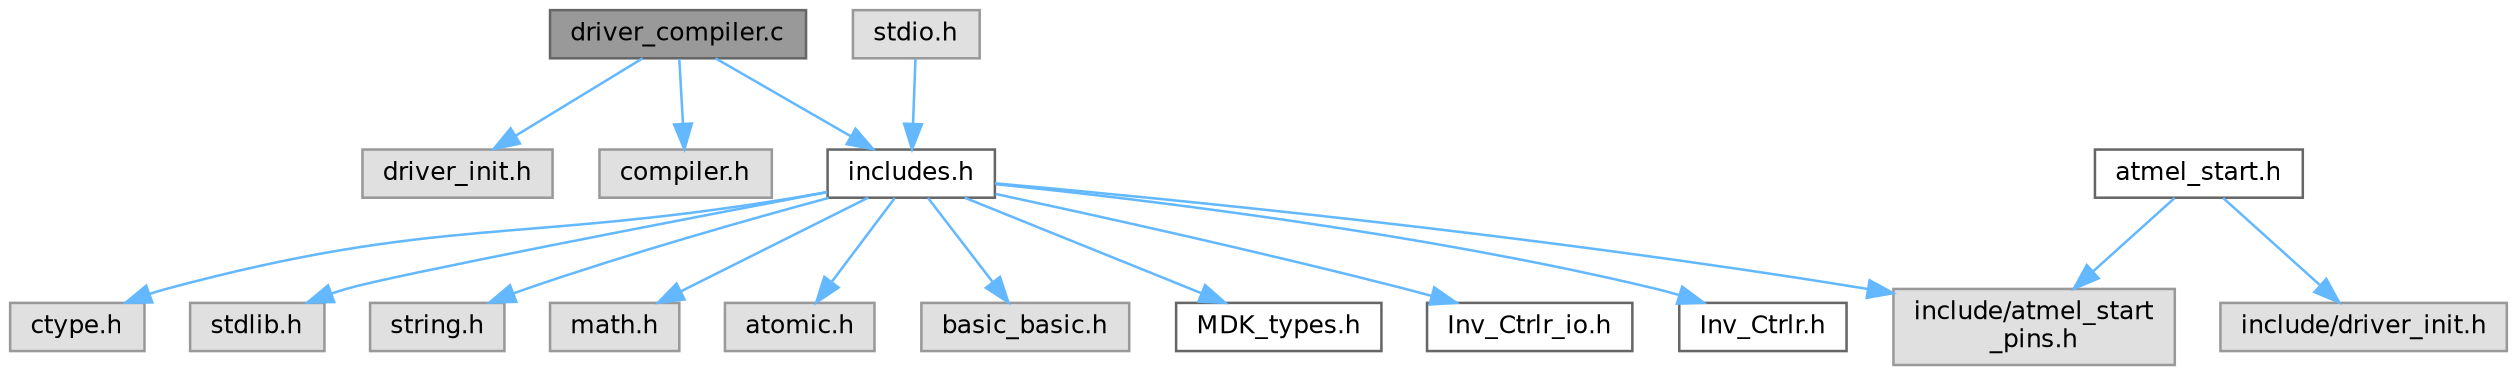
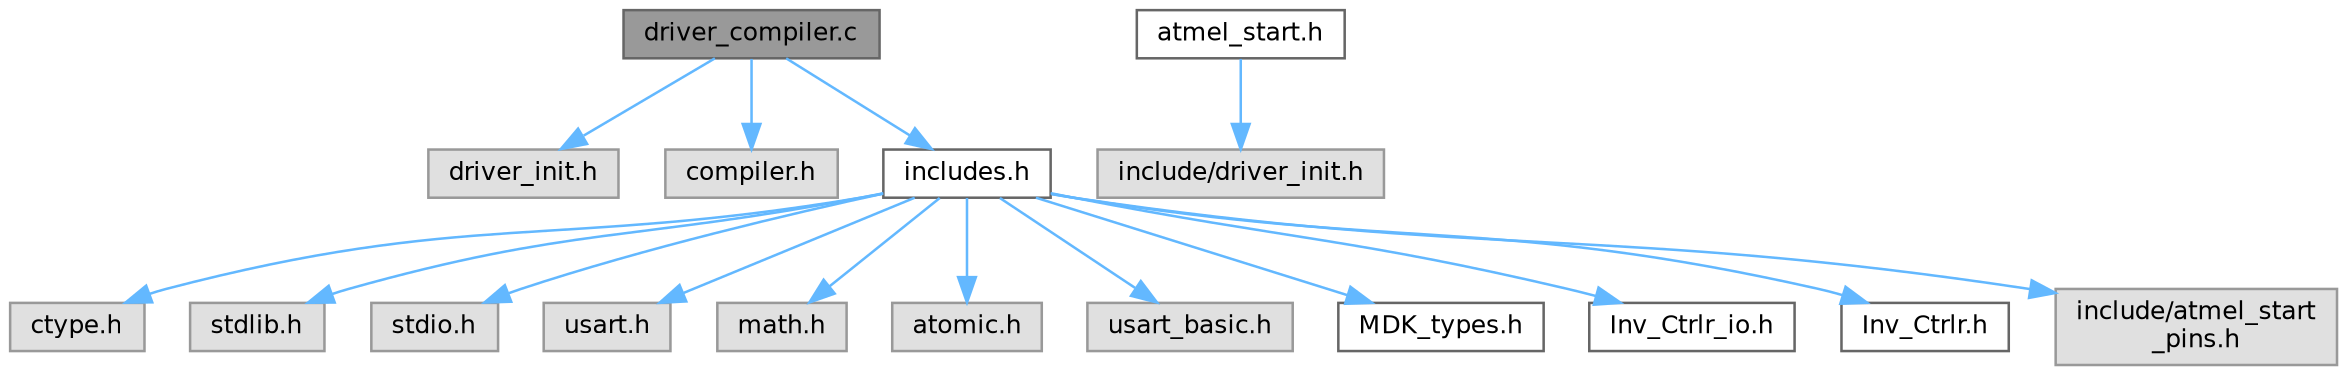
edge "stdio.h" -> "includes.h": reversed
edge "atmel_start.h" -> "include/atmel_start _pins.h": removed
node "string.h": label "string.h" -> "usart.h"
node "basic_basic.h": label "basic_basic.h" -> "usart_basic.h"
